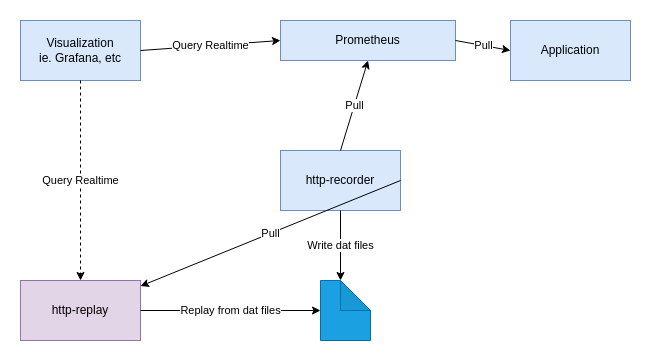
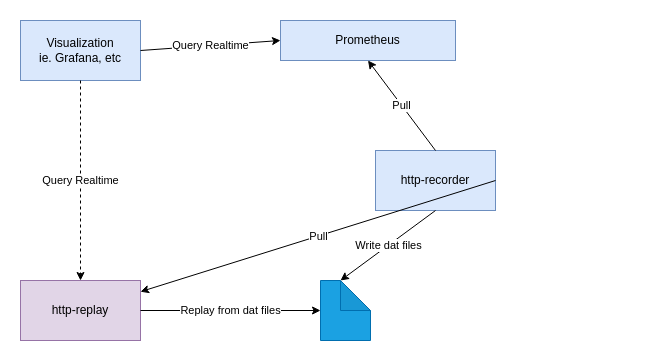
edge "Prometheus" -> "Application": removed, label "Pull"
node "Application": removed
node "http-recorder": moved (341, 181) -> (436, 181)
